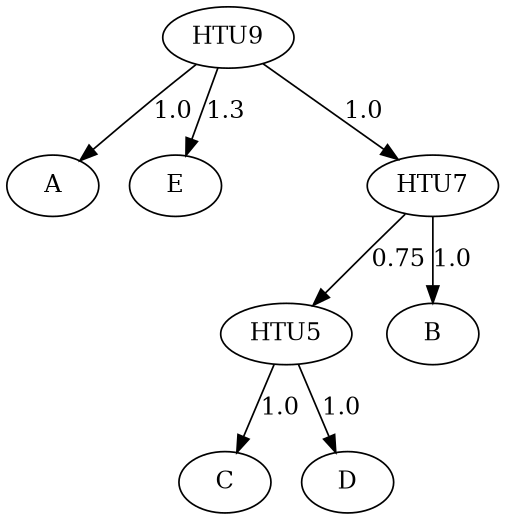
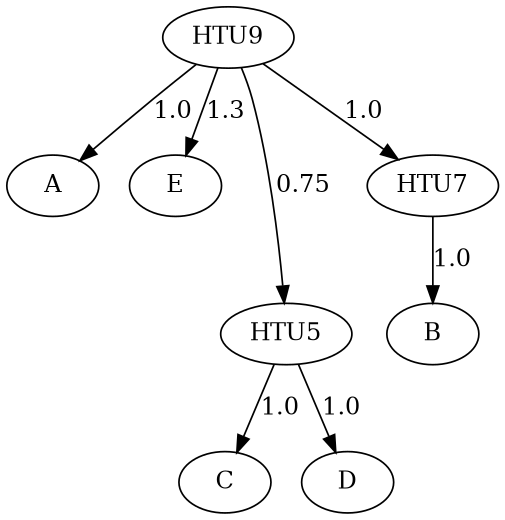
edge "HTU7" -> "HTU5": now "HTU9" -> "HTU5"
